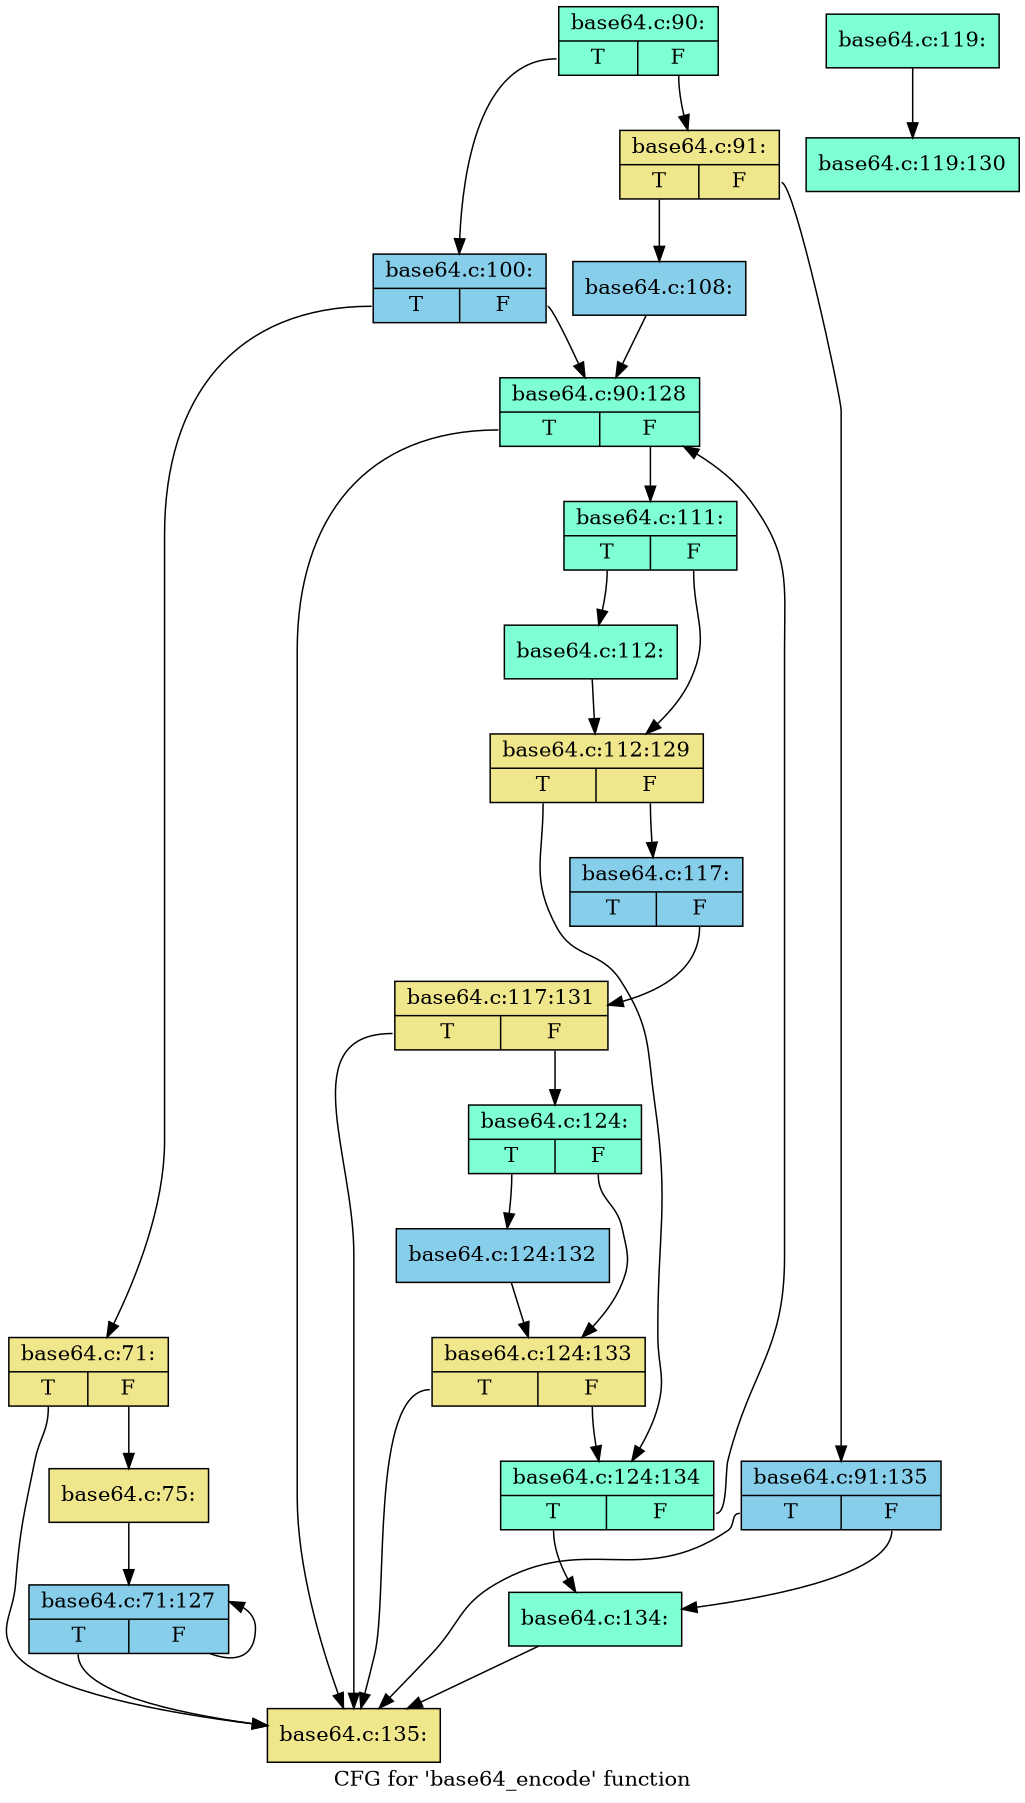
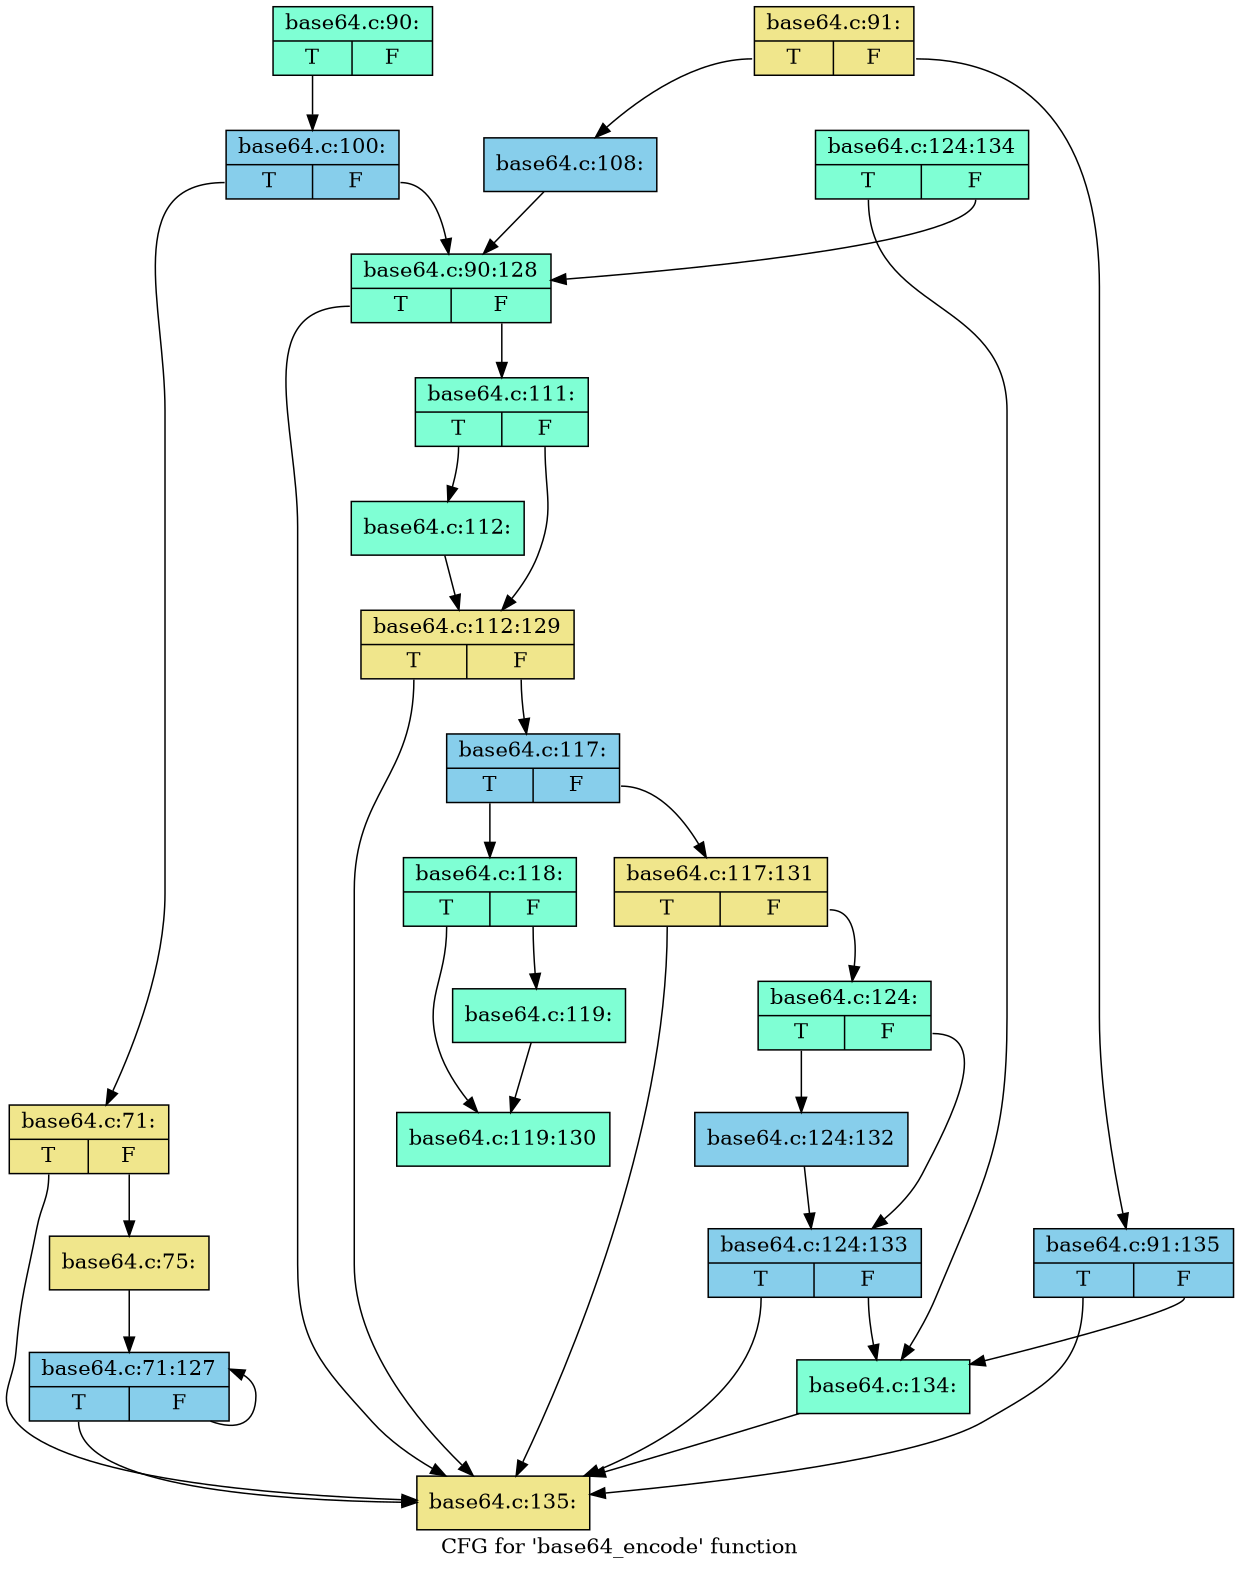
edge "base64.c:90:" -> "base64.c:91:": removed
node "base64.c:118:": added
edge "base64.c:112:129" -> "base64.c:124:134": now "base64.c:112:129" -> "base64.c:135:"
node "base64.c:124:133": fillcolor khaki -> skyblue
edge "base64.c:124:133" -> "base64.c:124:134": now "base64.c:124:133" -> "base64.c:134:"
